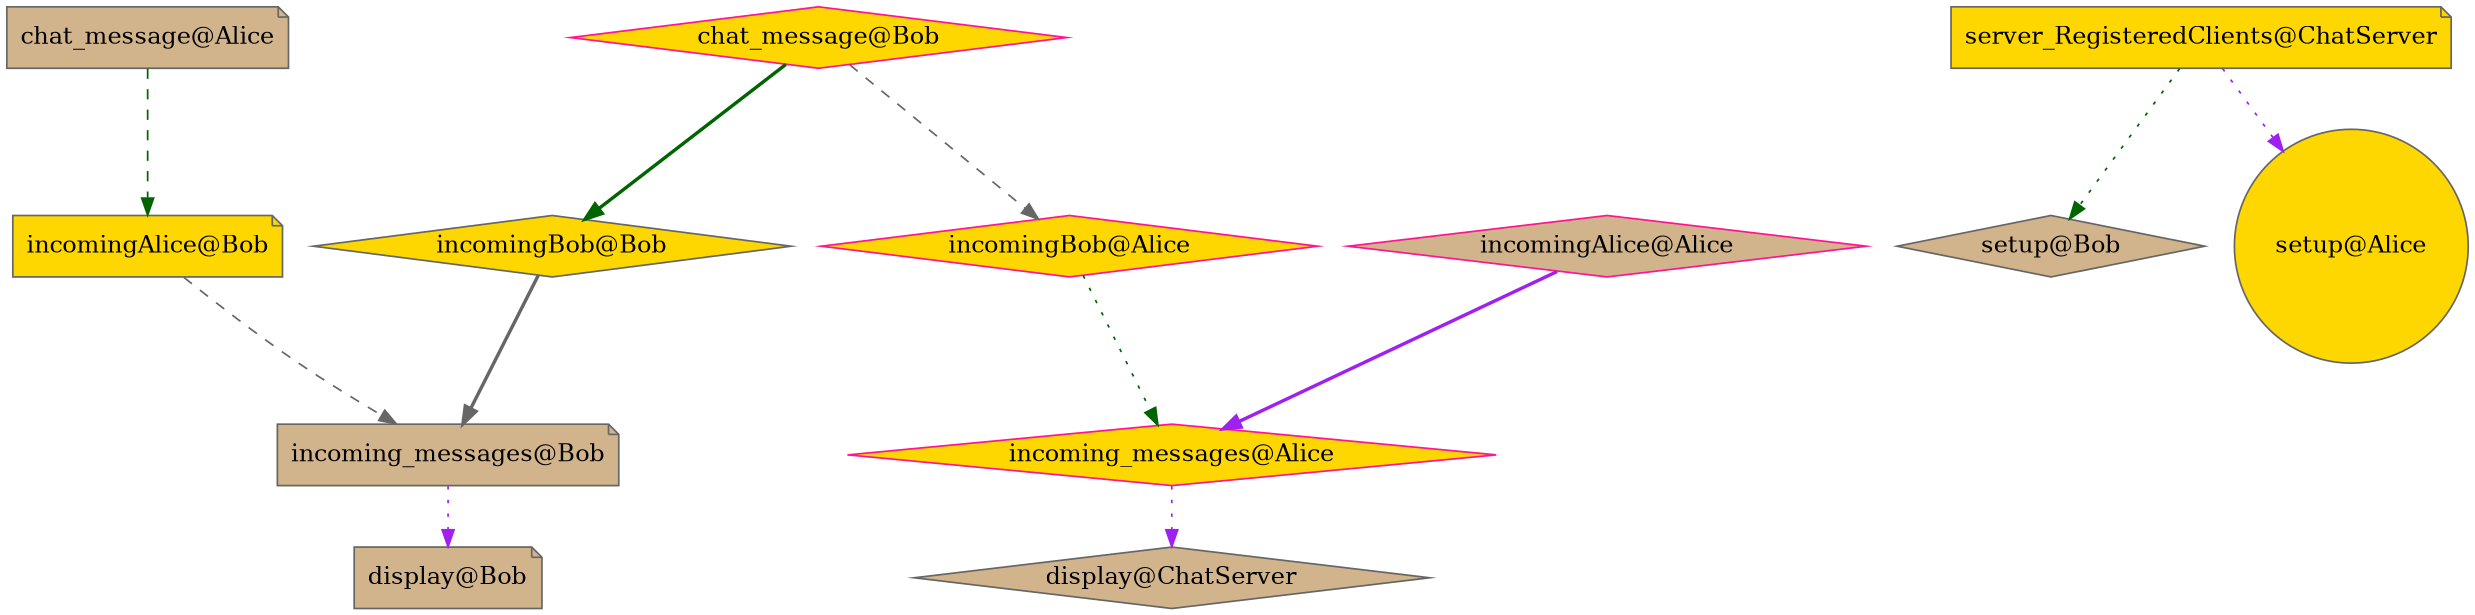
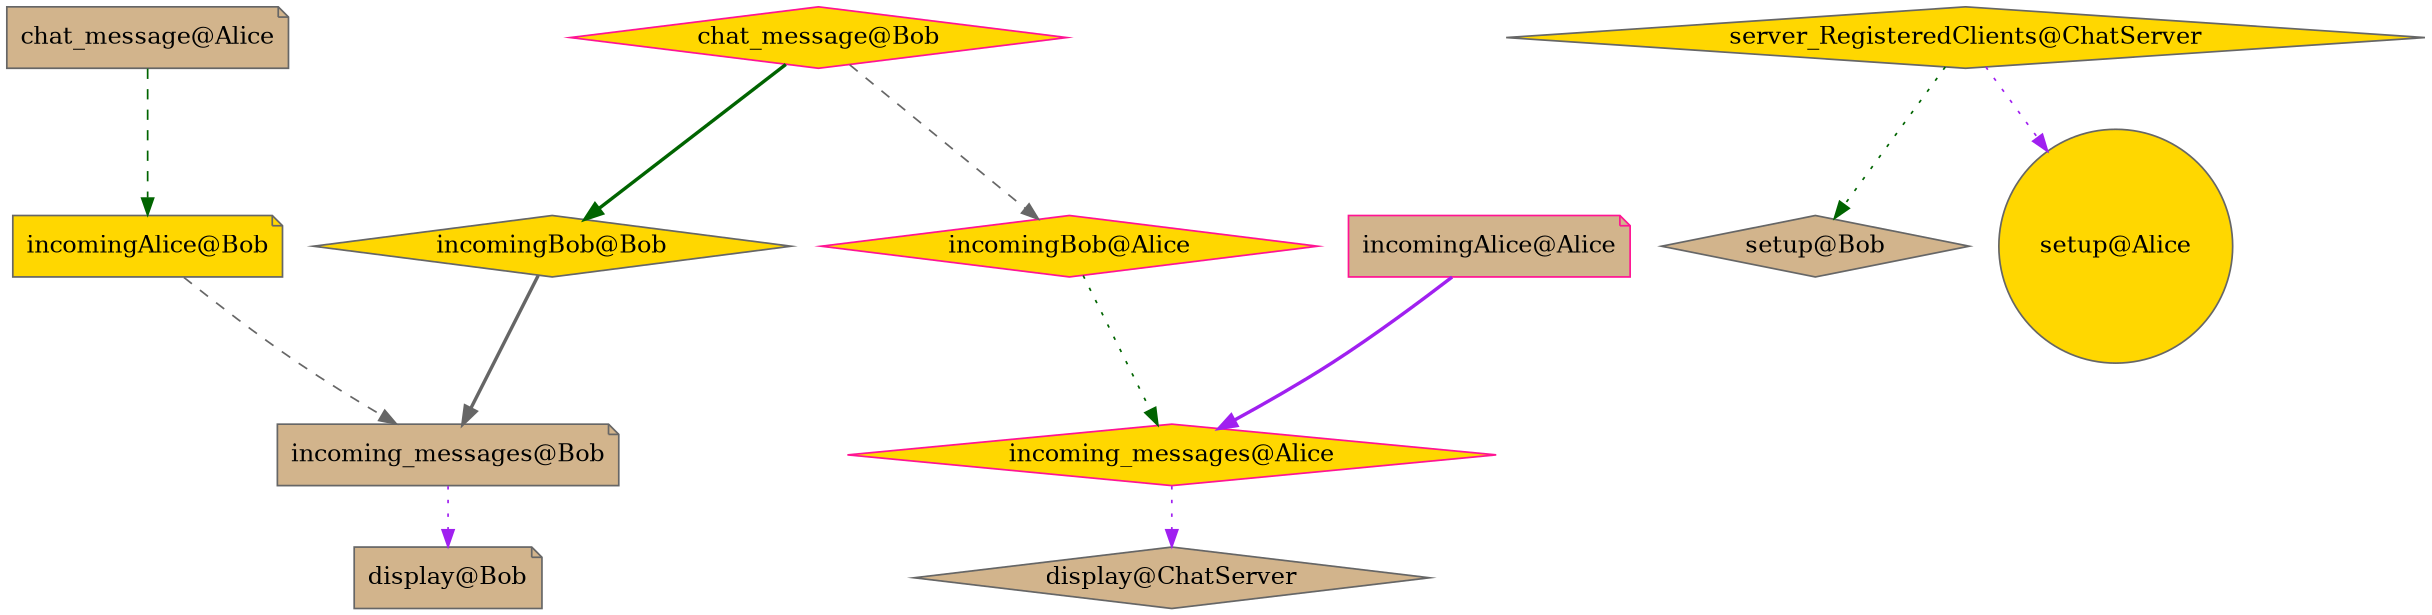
node "server_RegisteredClients@ChatServer": shape note -> diamond
node "incomingAlice@Alice": shape diamond -> note
